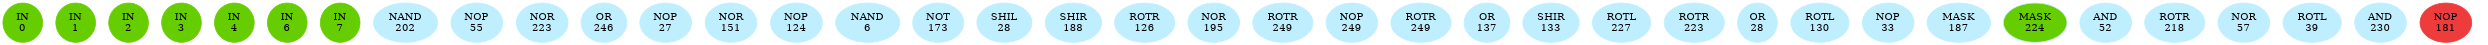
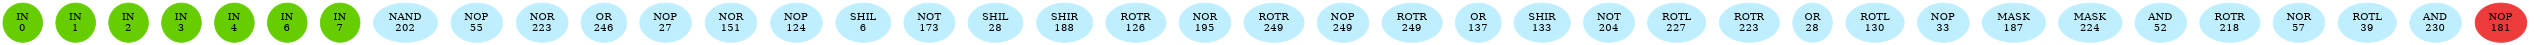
node "NAND 6": label "NAND 6" -> "SHIL 6"
node "NOT 204": added
node "MASK 224": fillcolor chartreuse3 -> lightblue1
